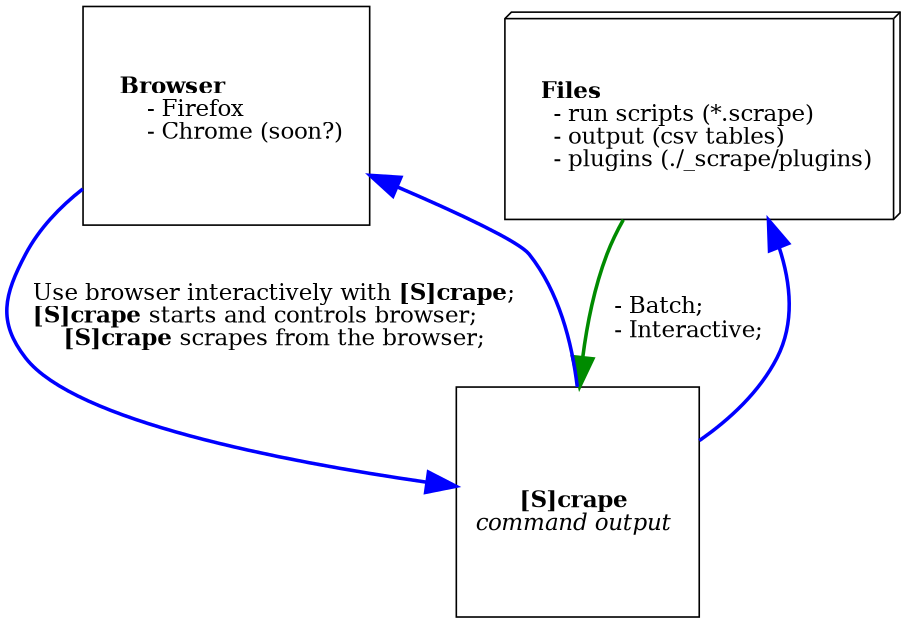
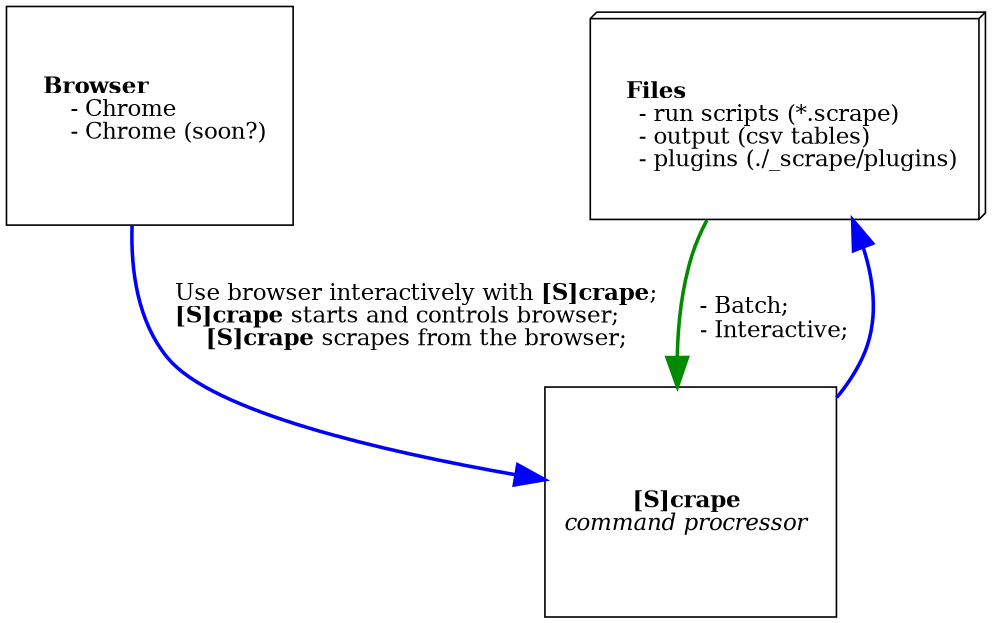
node "Browser": text "- Firefox" -> "- Chrome"
edge "[S]crape" -> "Browser": removed
node "[S]crape": text "command output" -> "command procressor"
